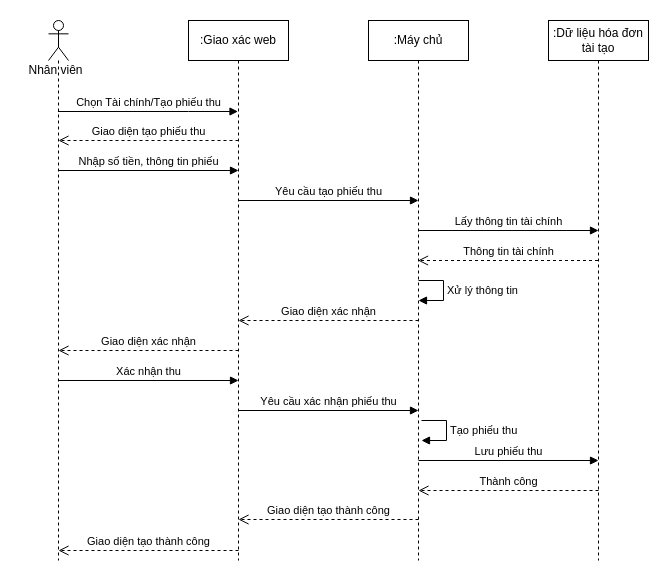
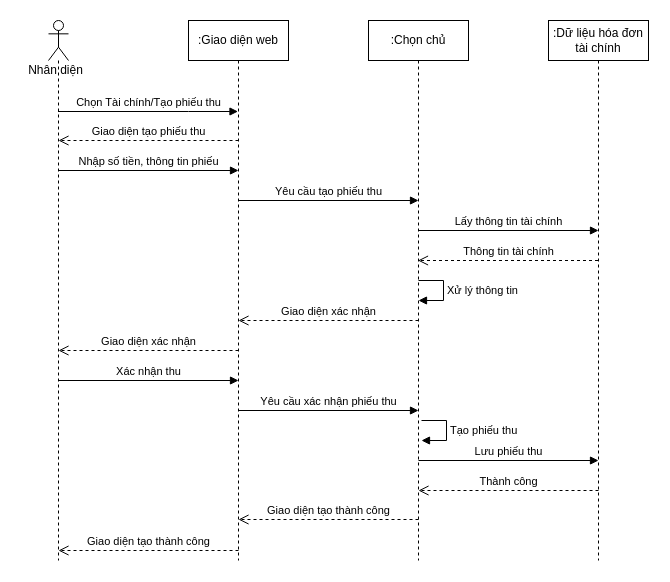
node ":Giao xác web": label ":Giao xác web" -> ":Giao diện web"
node ":Máy chủ": label ":Máy chủ" -> ":Chọn chủ"
node ":Dữ liệu hóa đơn tài tạo": label ":Dữ liệu hóa đơn tài tạo" -> ":Dữ liệu hóa đơn tài chính"
node "Nhân viên": label "Nhân viên" -> "Nhân diện"
